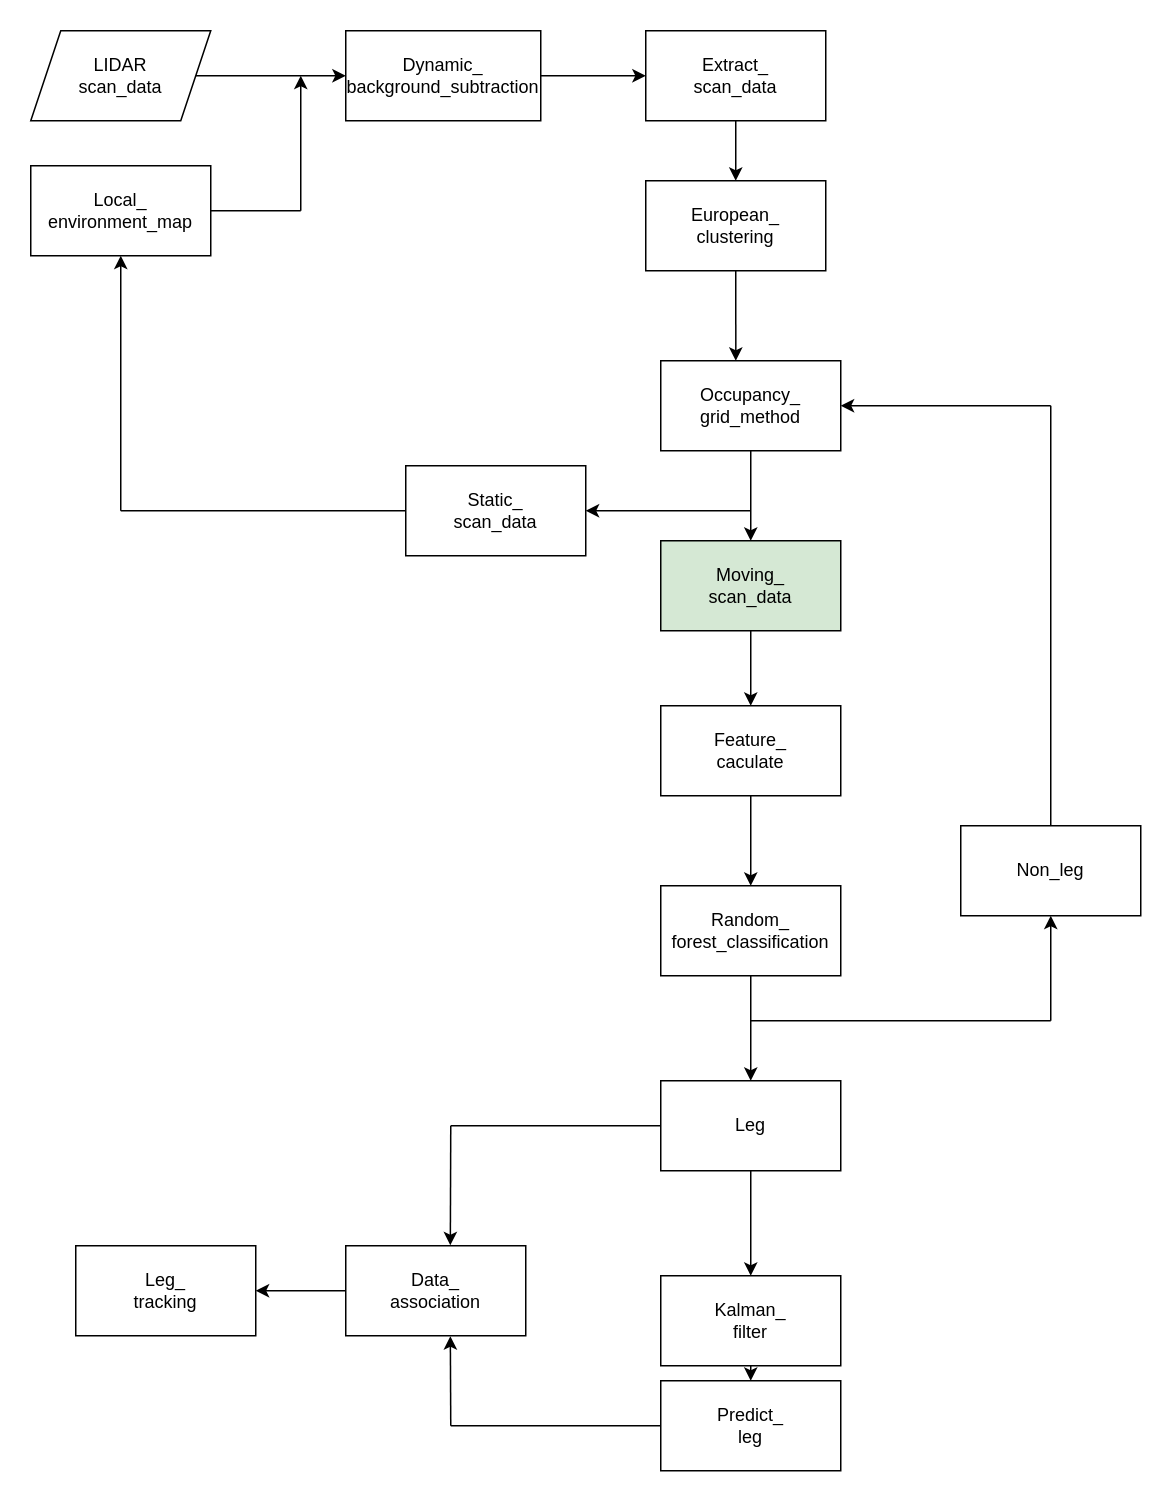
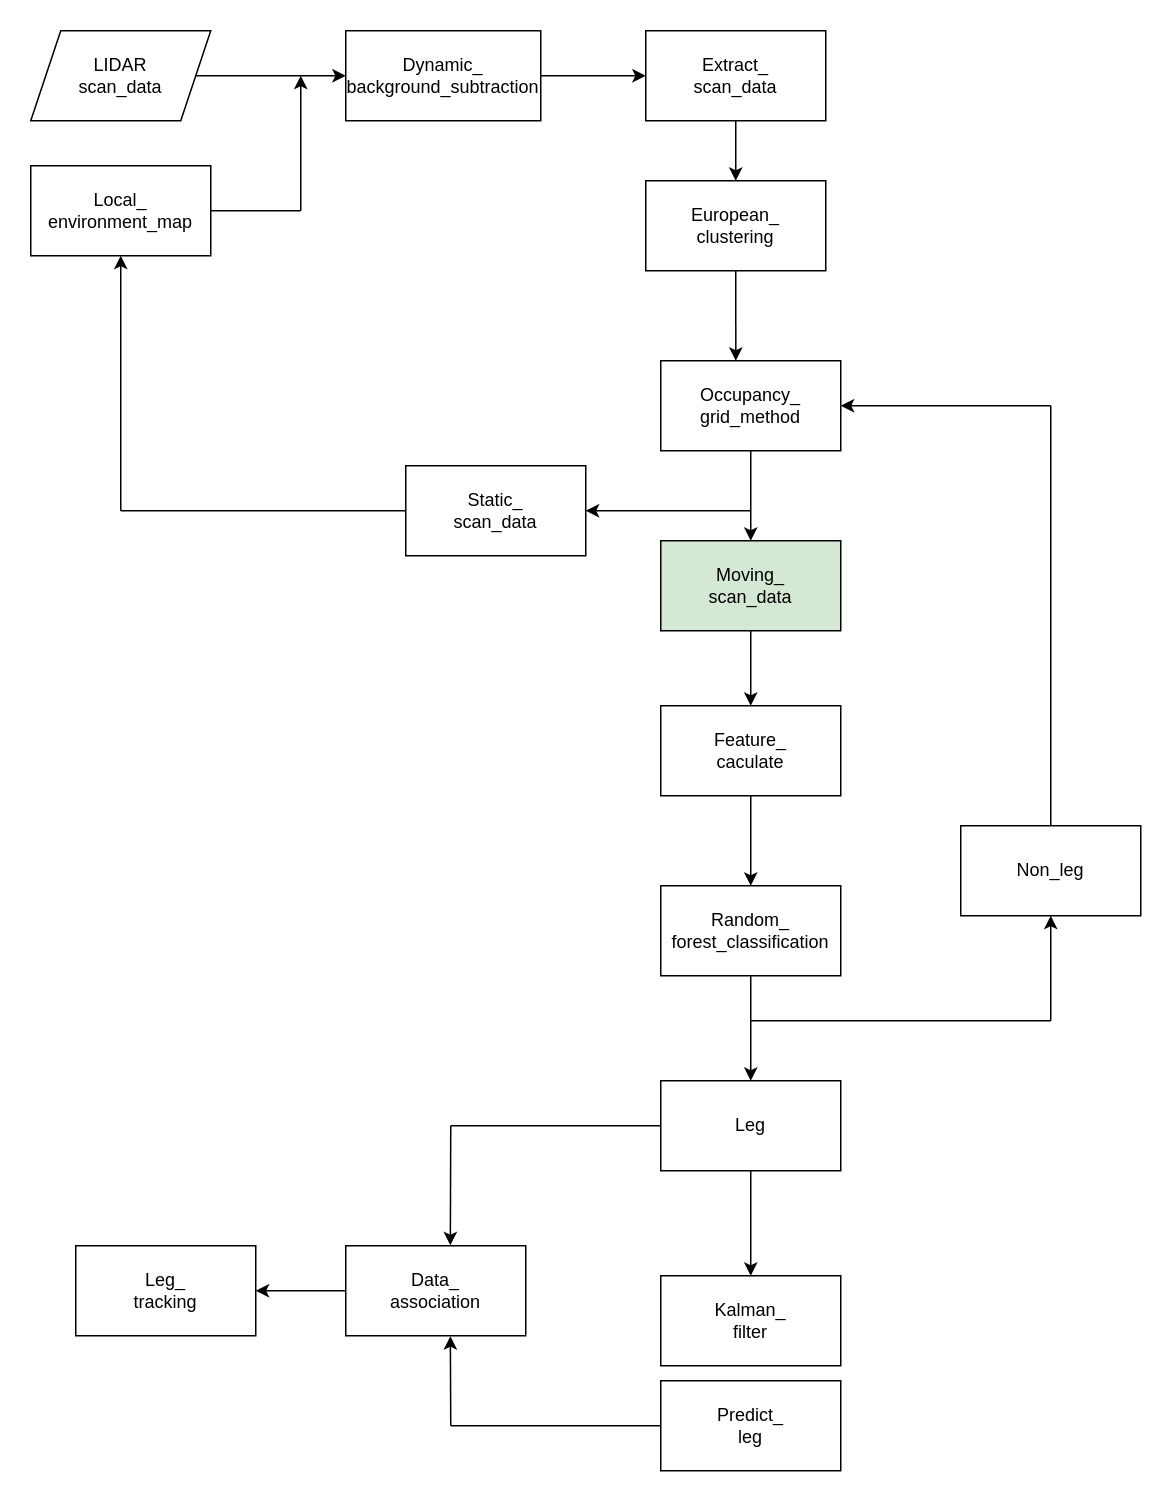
edge "Kalman_ filter" -> "Predict_ leg": removed
